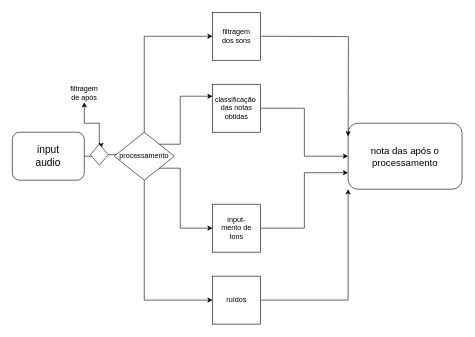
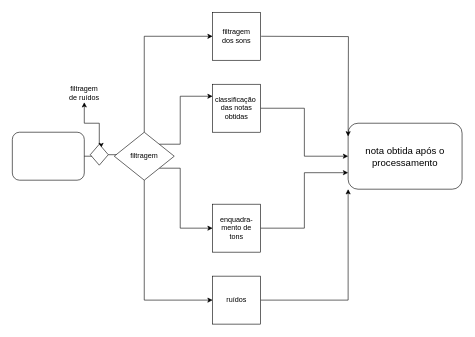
node "filtragem de após": label "filtragem de após" -> "filtragem de ruídos"
node "input audio": removed
node "processamento": label "processamento" -> "filtragem"
node "nota das após o processamento": label "nota das após o processamento" -> "nota obtida após o processamento"
node "input- mento de tons": label "input- mento de tons" -> "enquadra- mento de tons"
